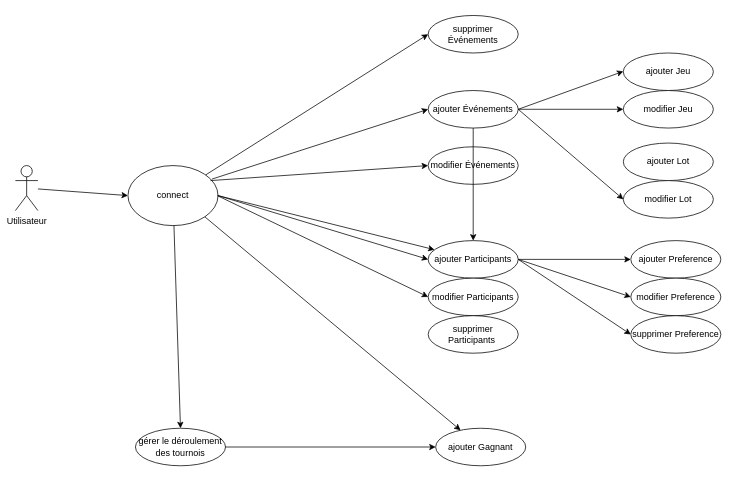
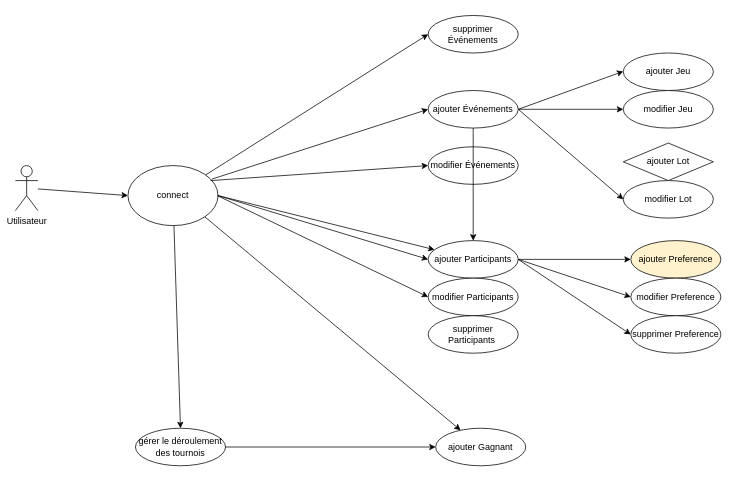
node "ajouter Lot": shape ellipse -> diamond
node "ajouter Preference": fillcolor #ffffff -> #fff2cc
